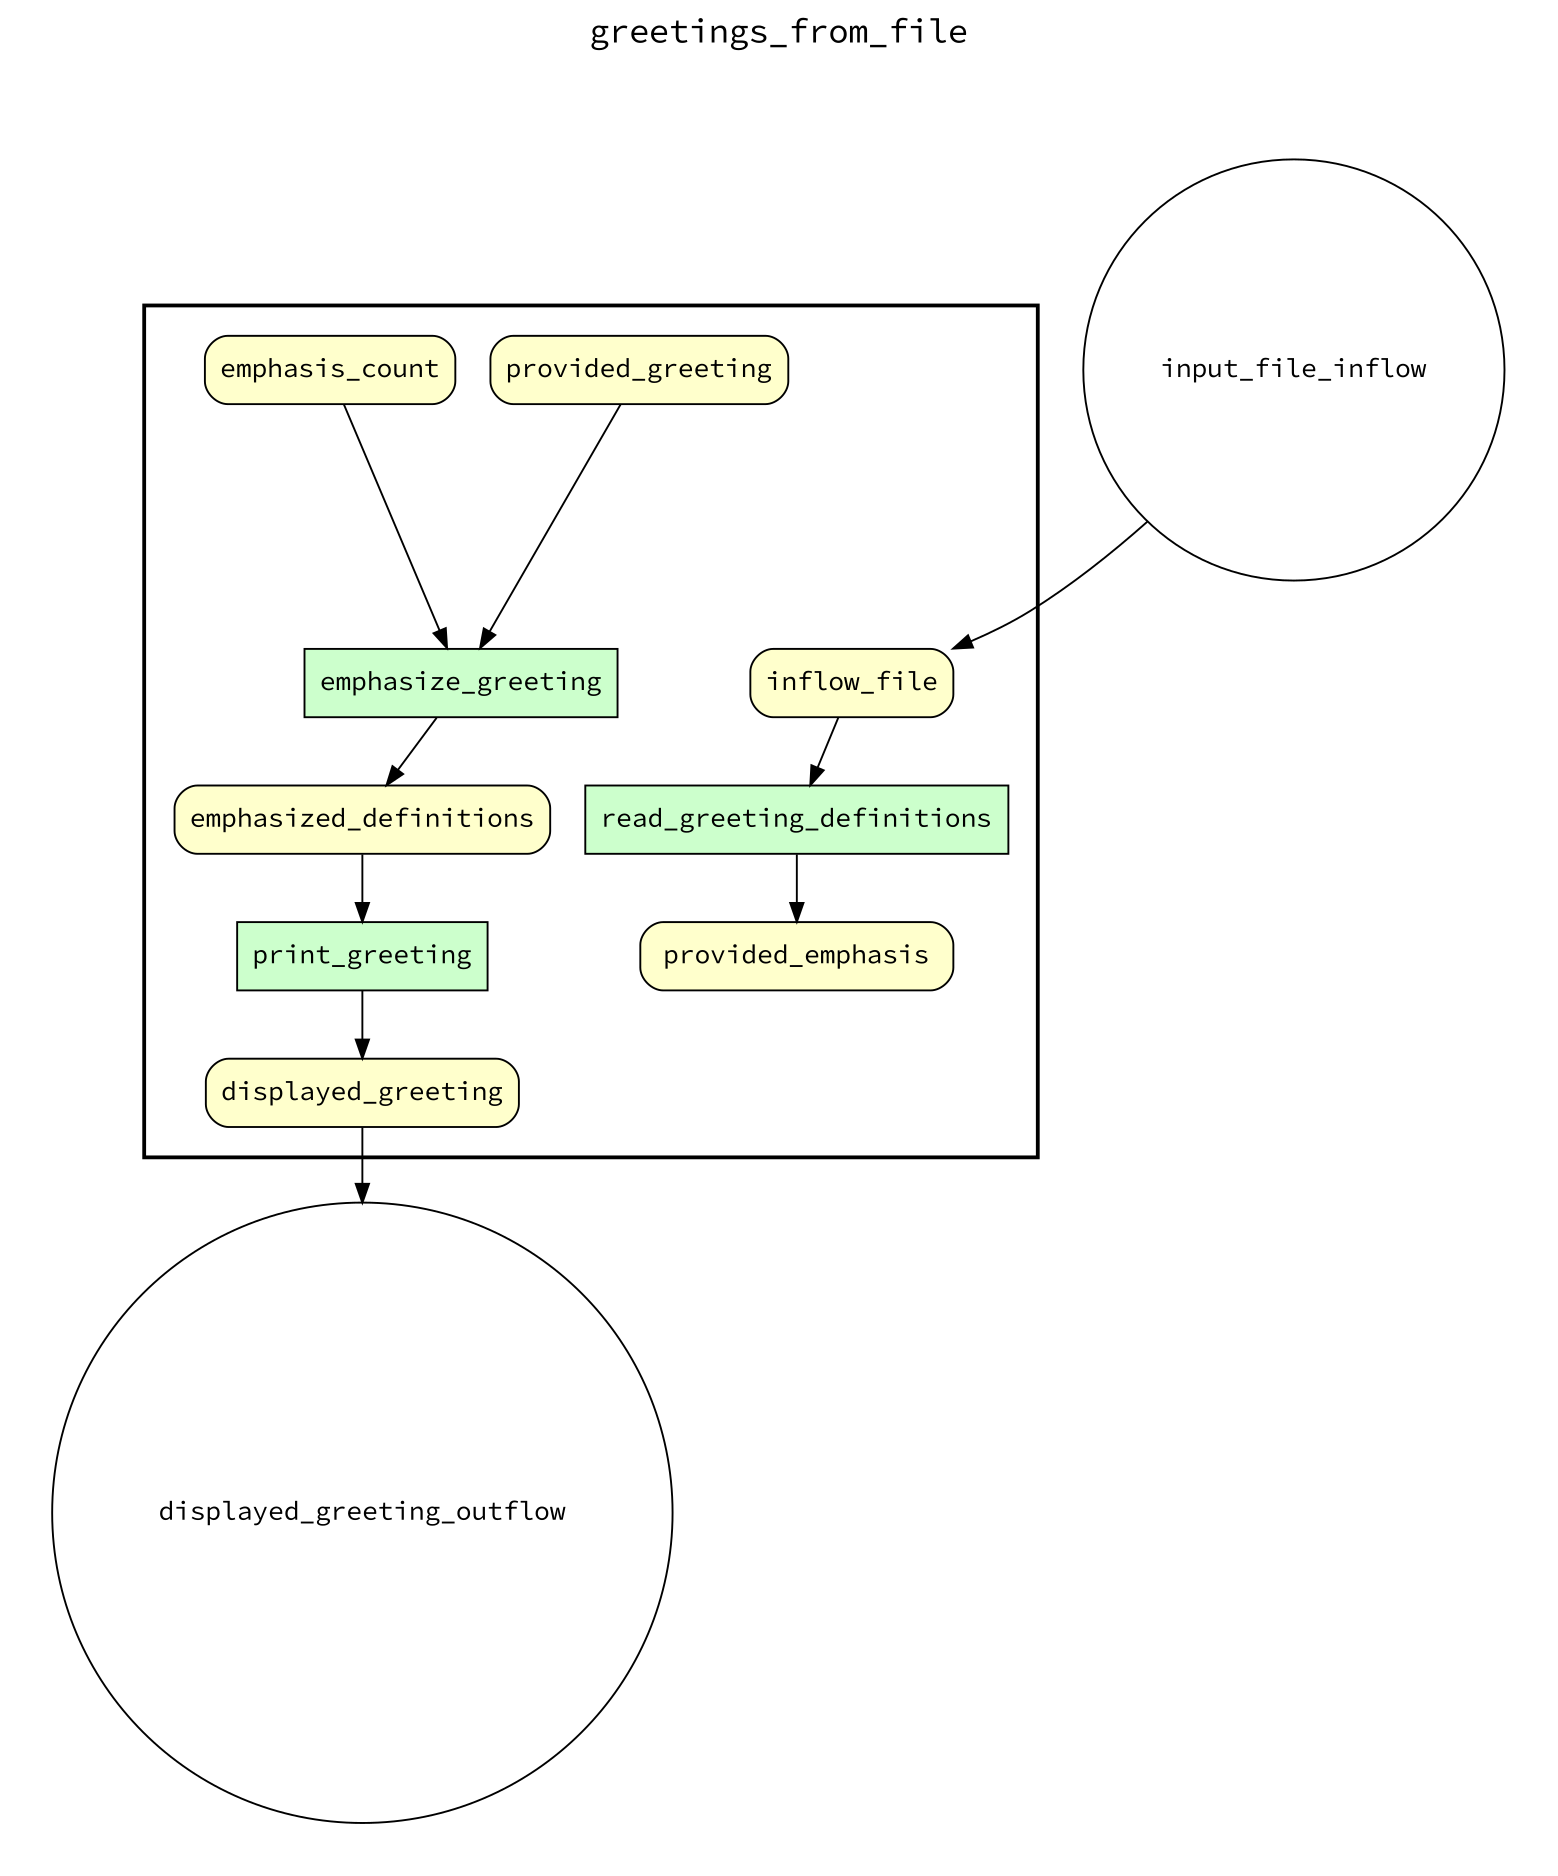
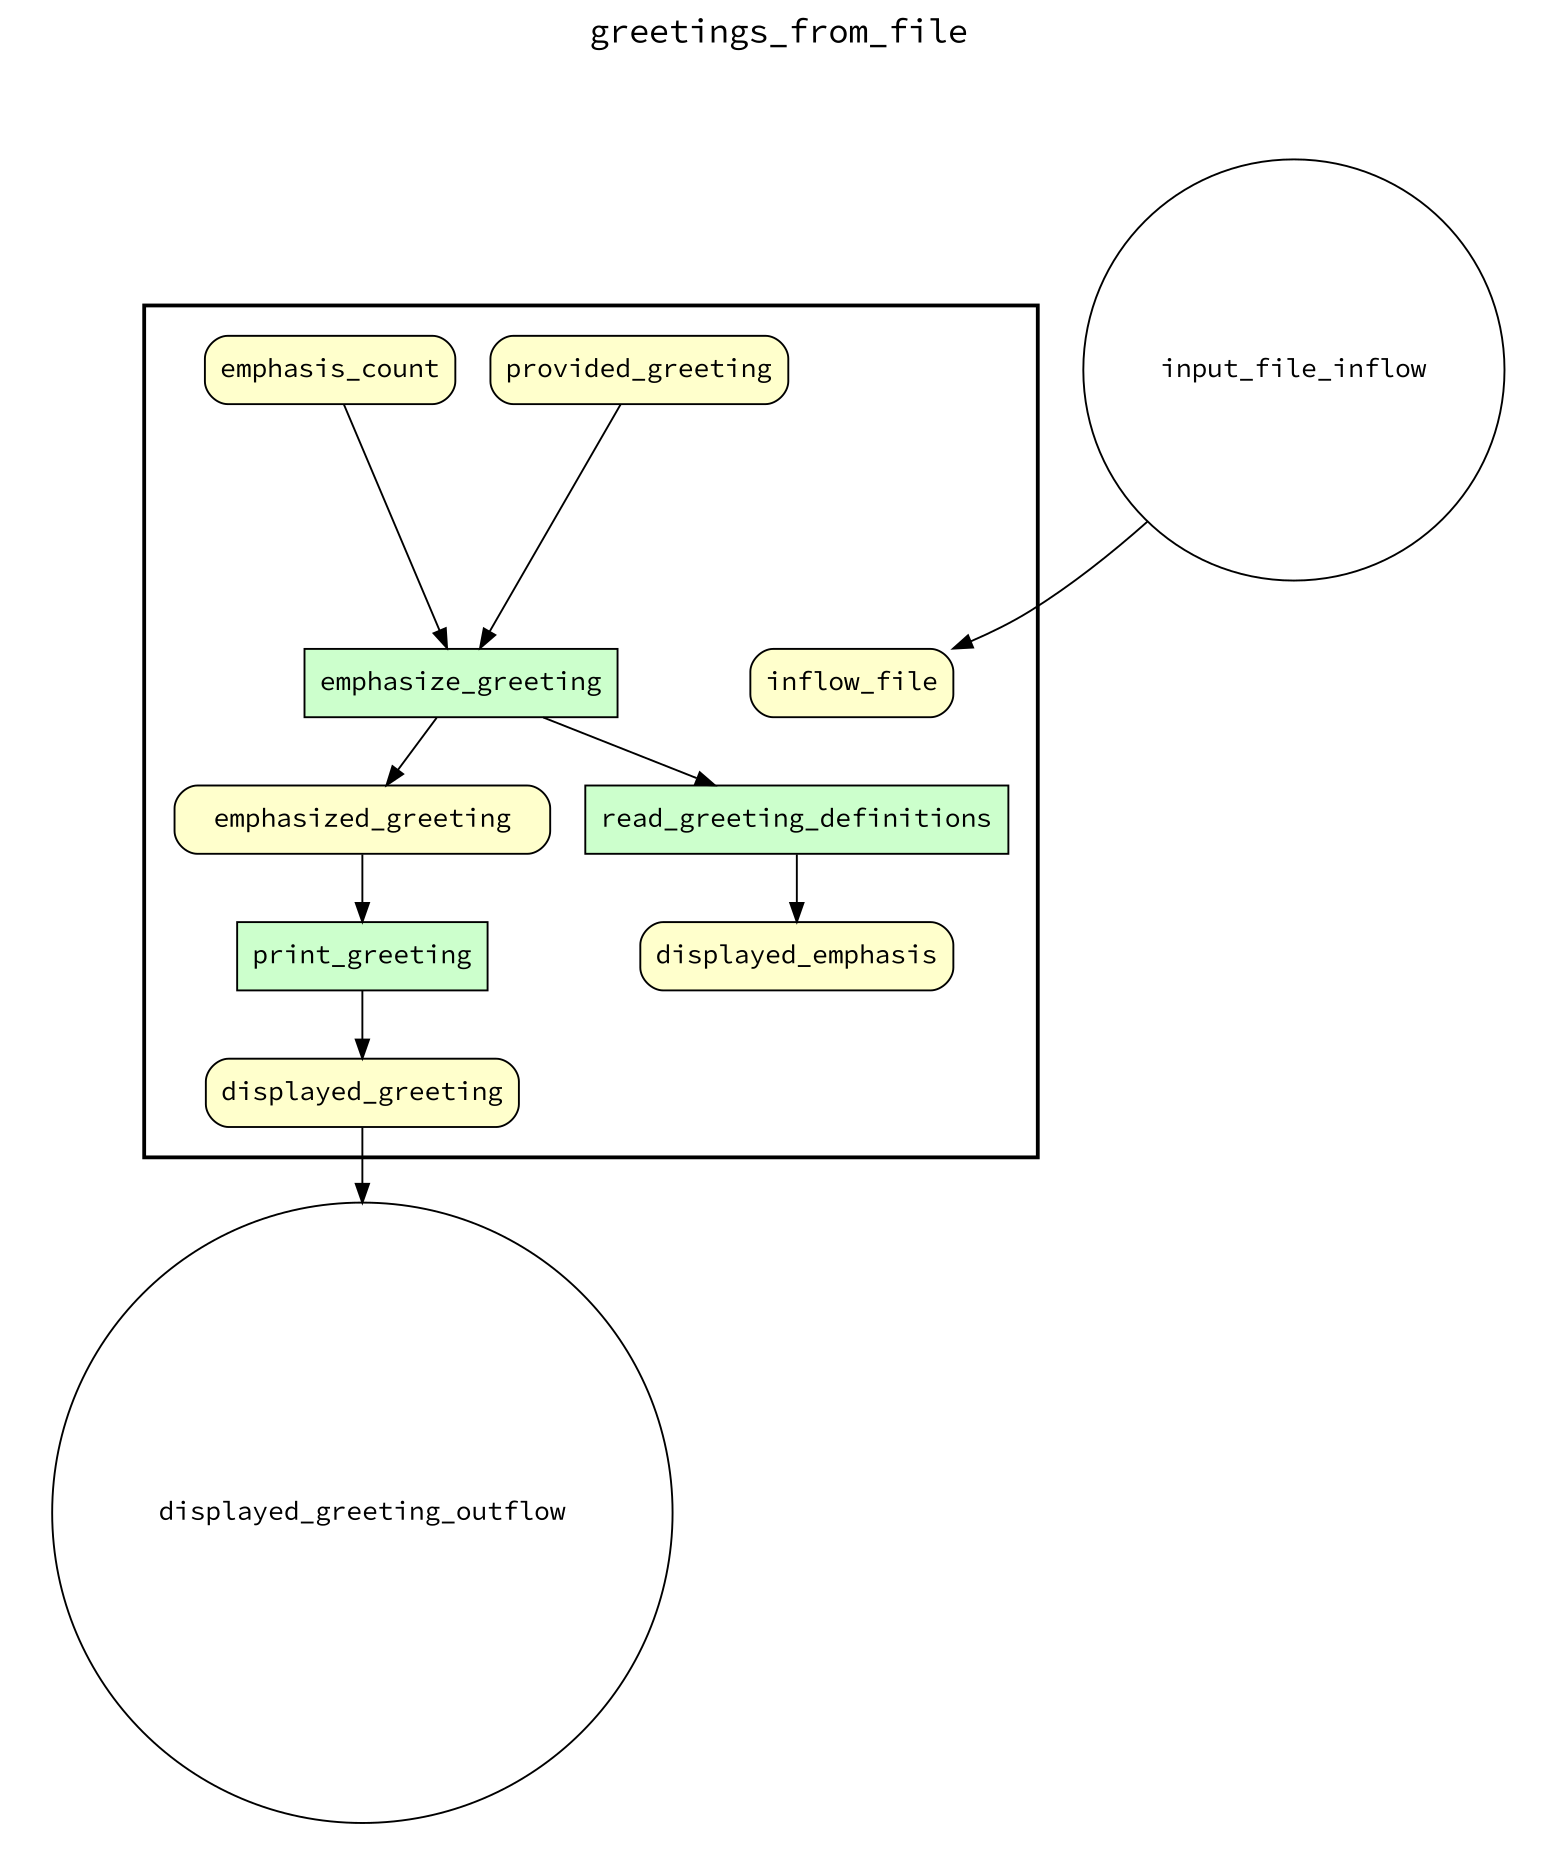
edge "inflow_file" -> "read_greeting_definitions": now "emphasize_greeting" -> "read_greeting_definitions"
node "emphasized_definitions": label "emphasized_definitions" -> "emphasized_greeting"
node "provided_emphasis": label "provided_emphasis" -> "displayed_emphasis"
